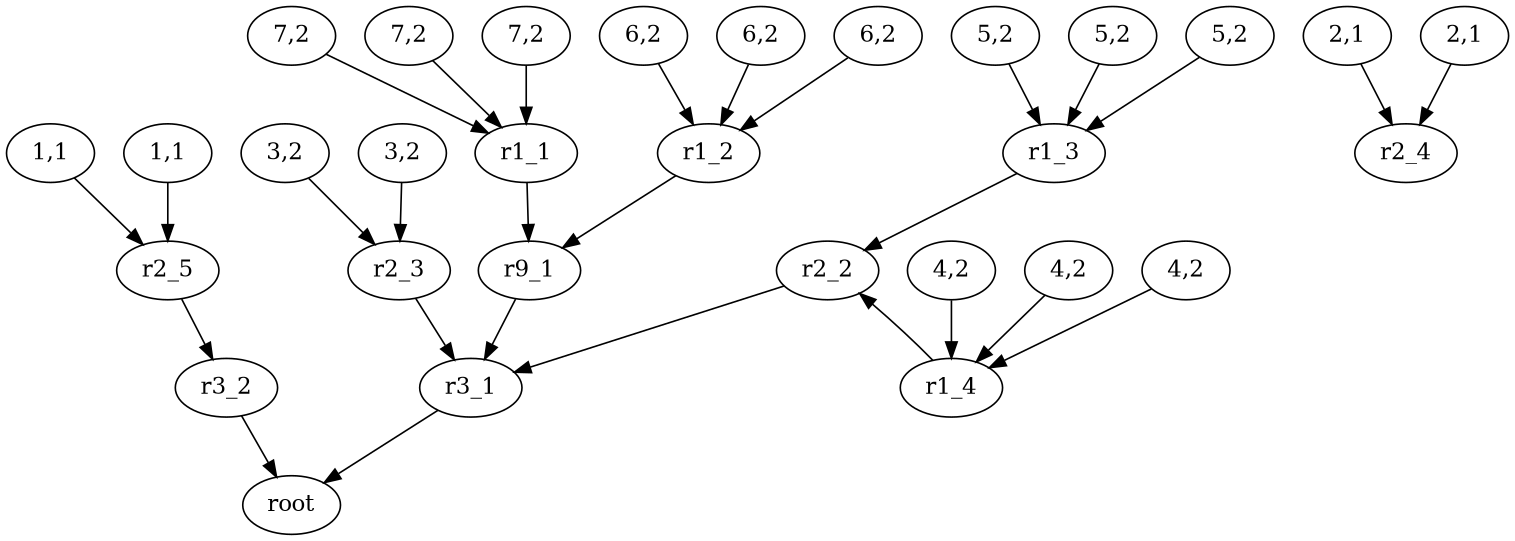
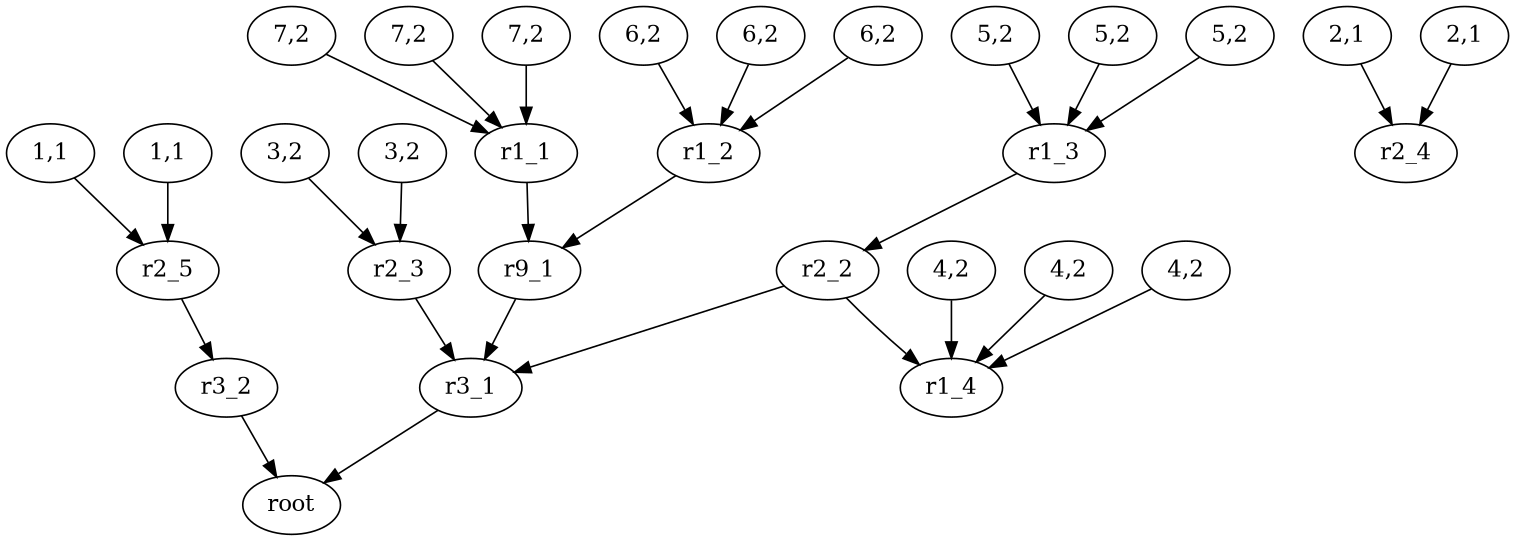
edge "r1_4" -> "r2_2": reversed
